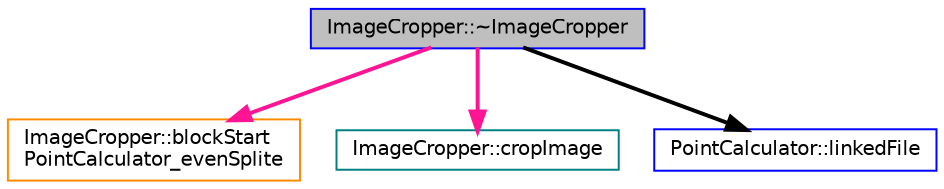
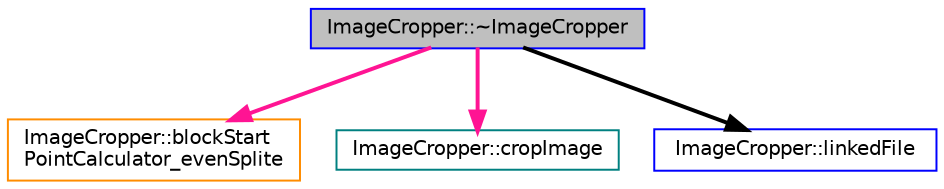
node "PointCalculator::linkedFile": label "PointCalculator::linkedFile" -> "ImageCropper::linkedFile"
